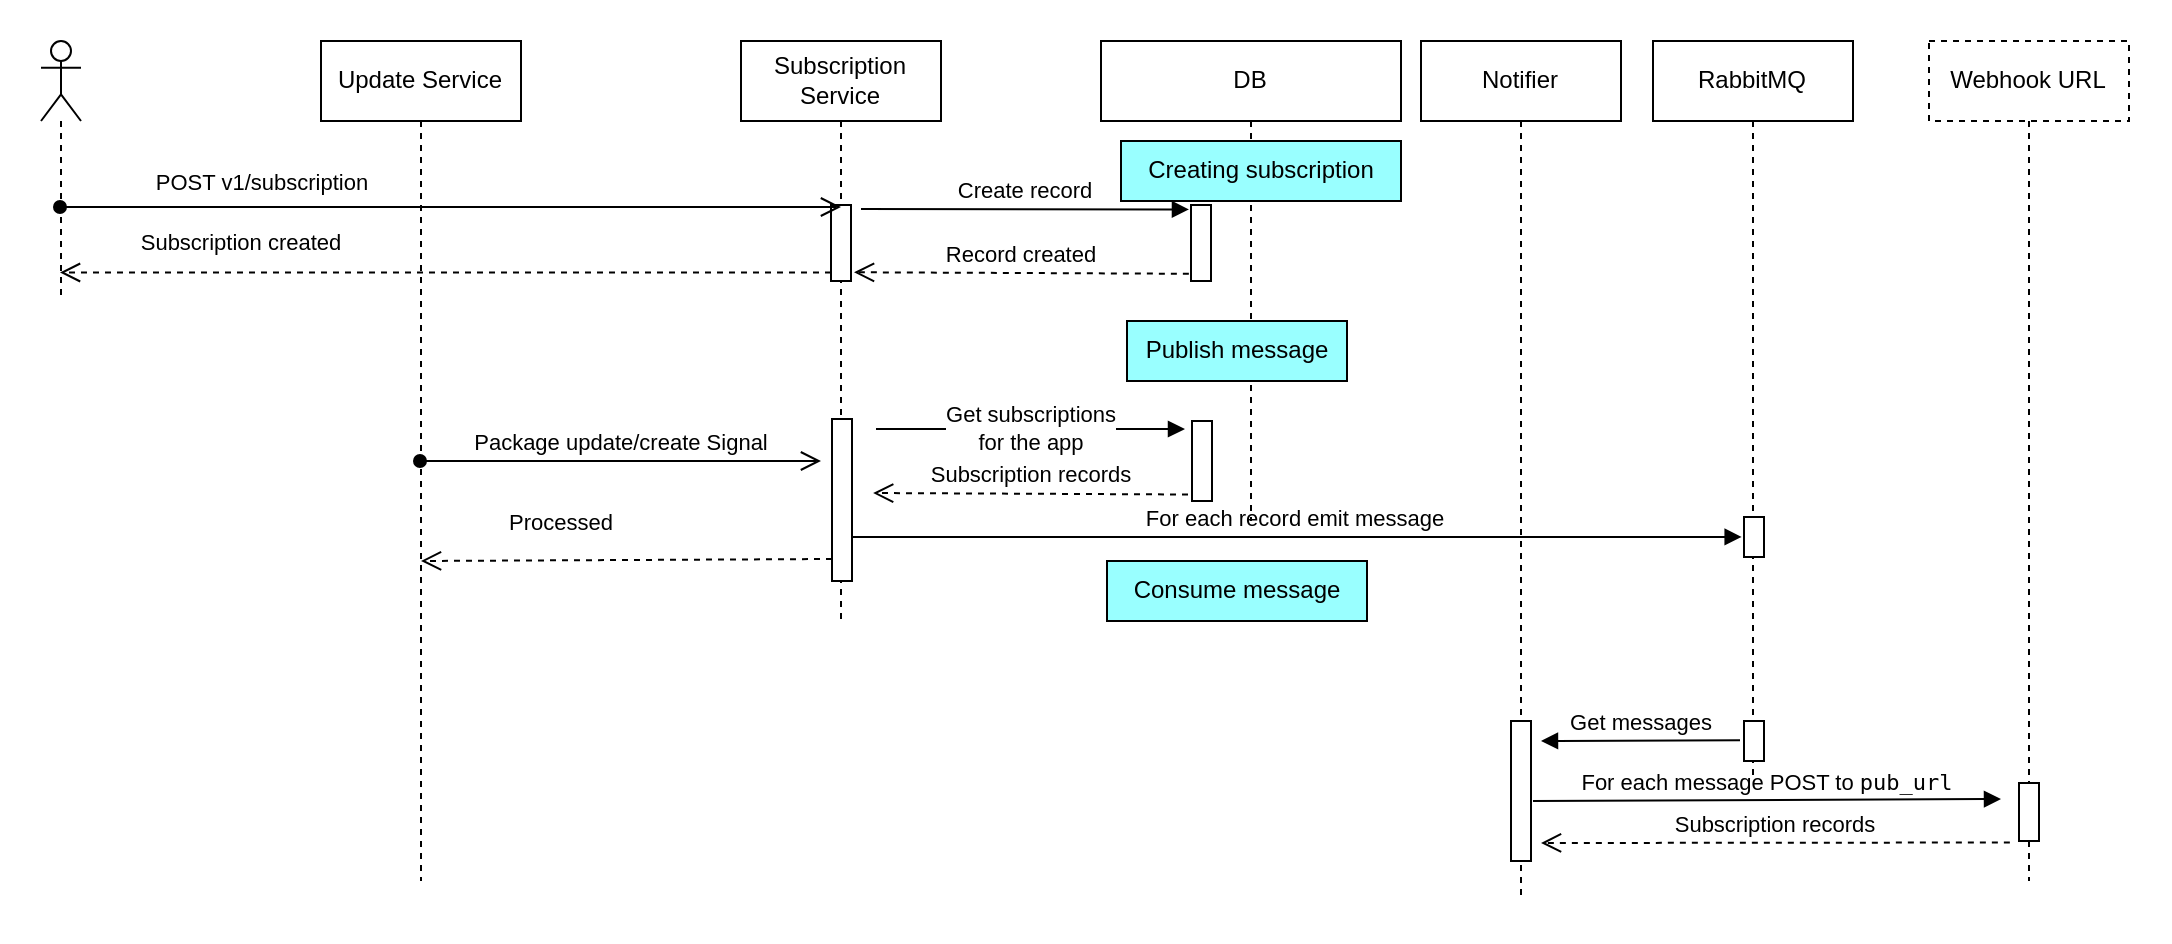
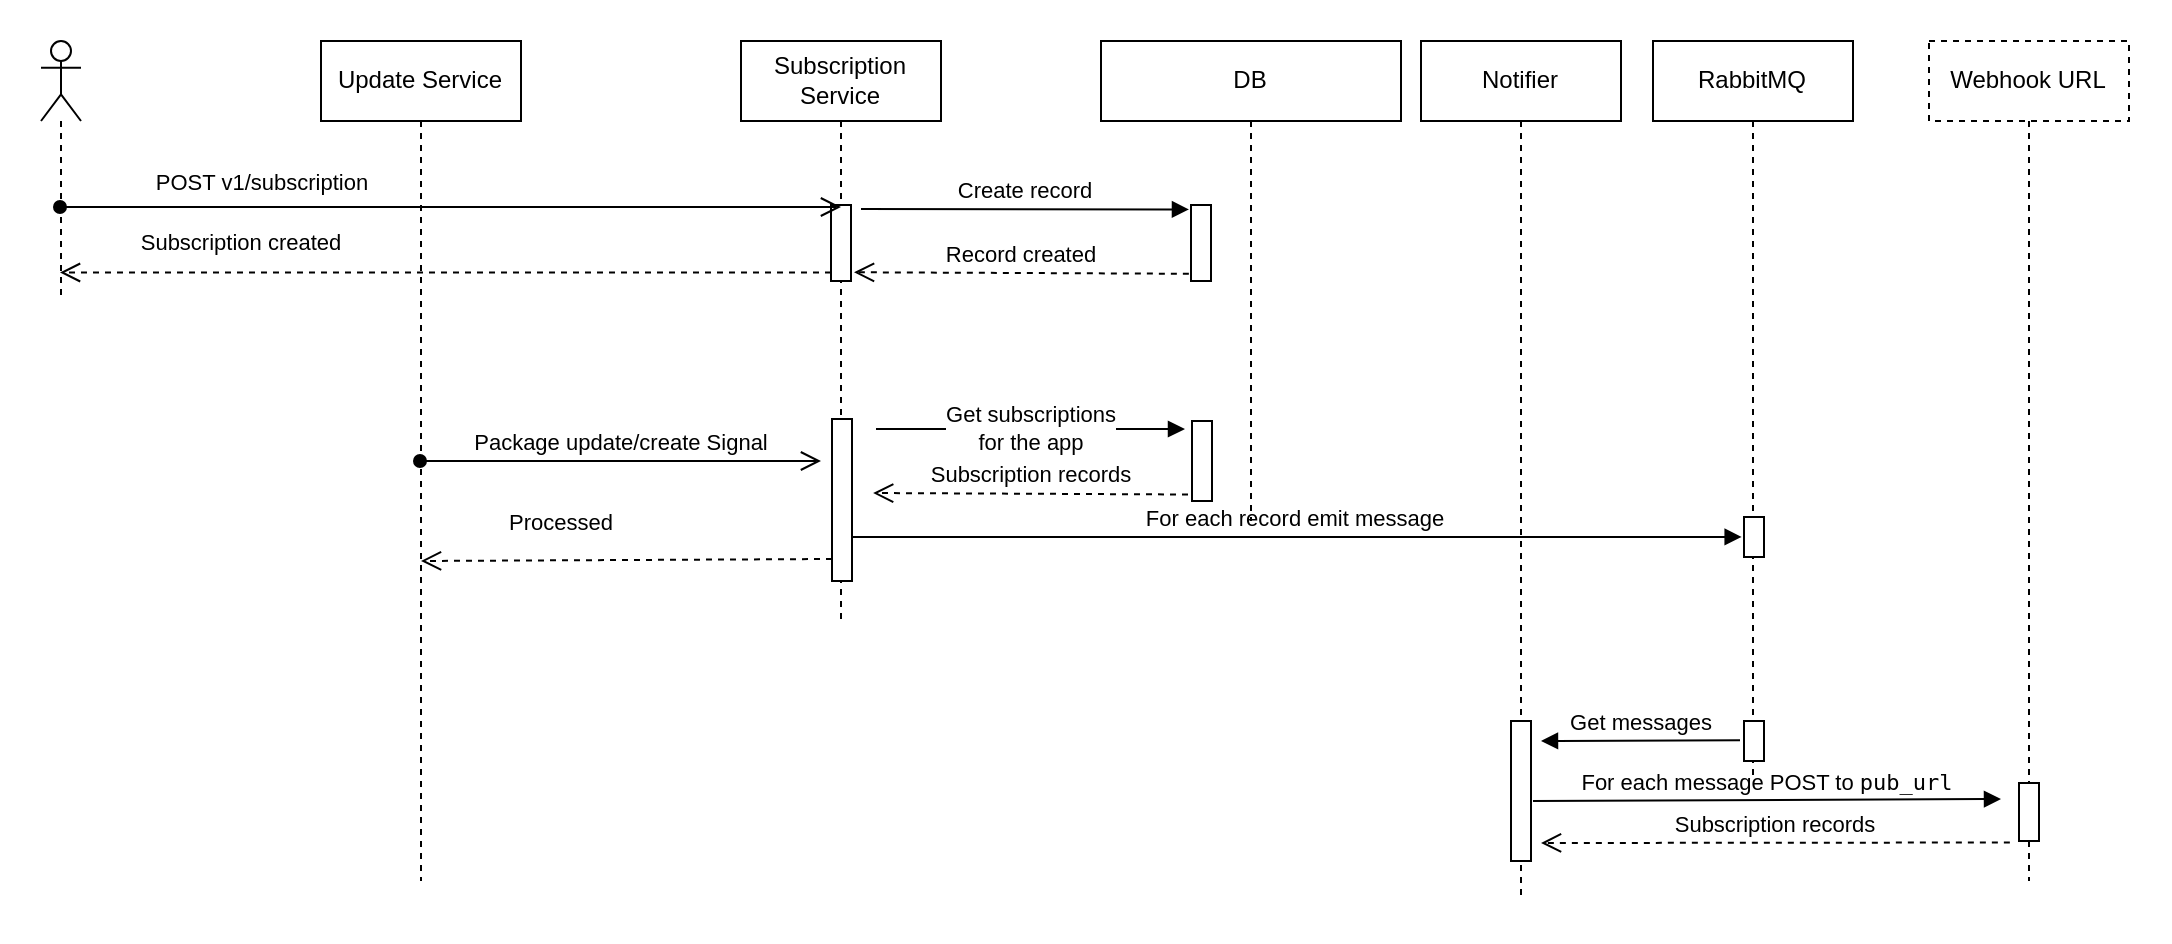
node "Creating subscription": removed
node "Publish message": removed
node "Consume message": removed
